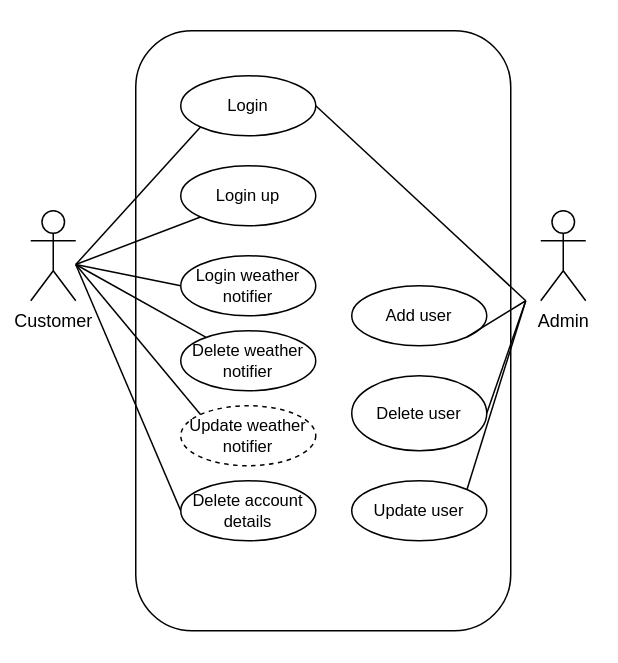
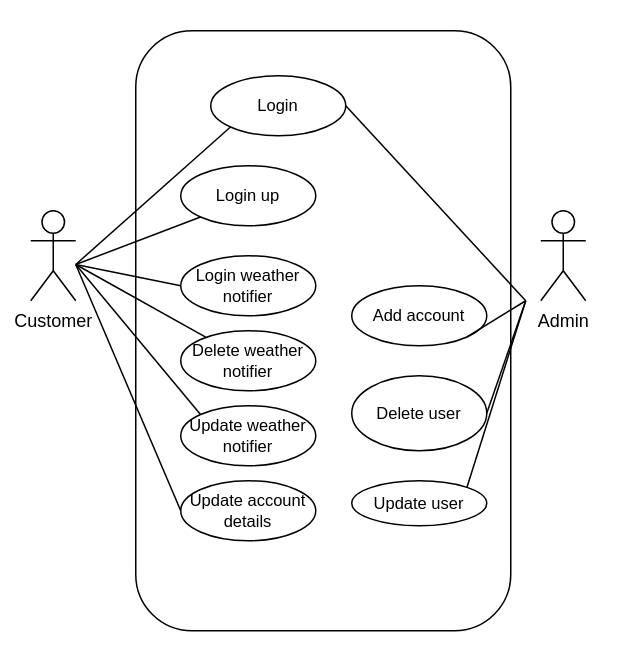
node "Login": moved (248, 106) -> (278, 106)
node "Add user": label "Add user" -> "Add account"
node "Update weather notifier": style dashed -> solid
node "Delete account details": label "Delete account details" -> "Update account details"
node "Update user": size 135x60 -> 135x45
